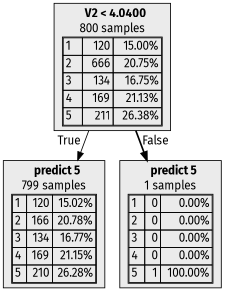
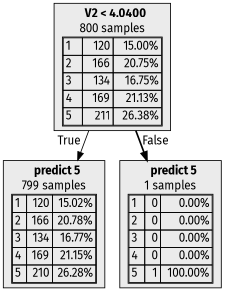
node "V2 < 4.0400": text "666" -> "166"
